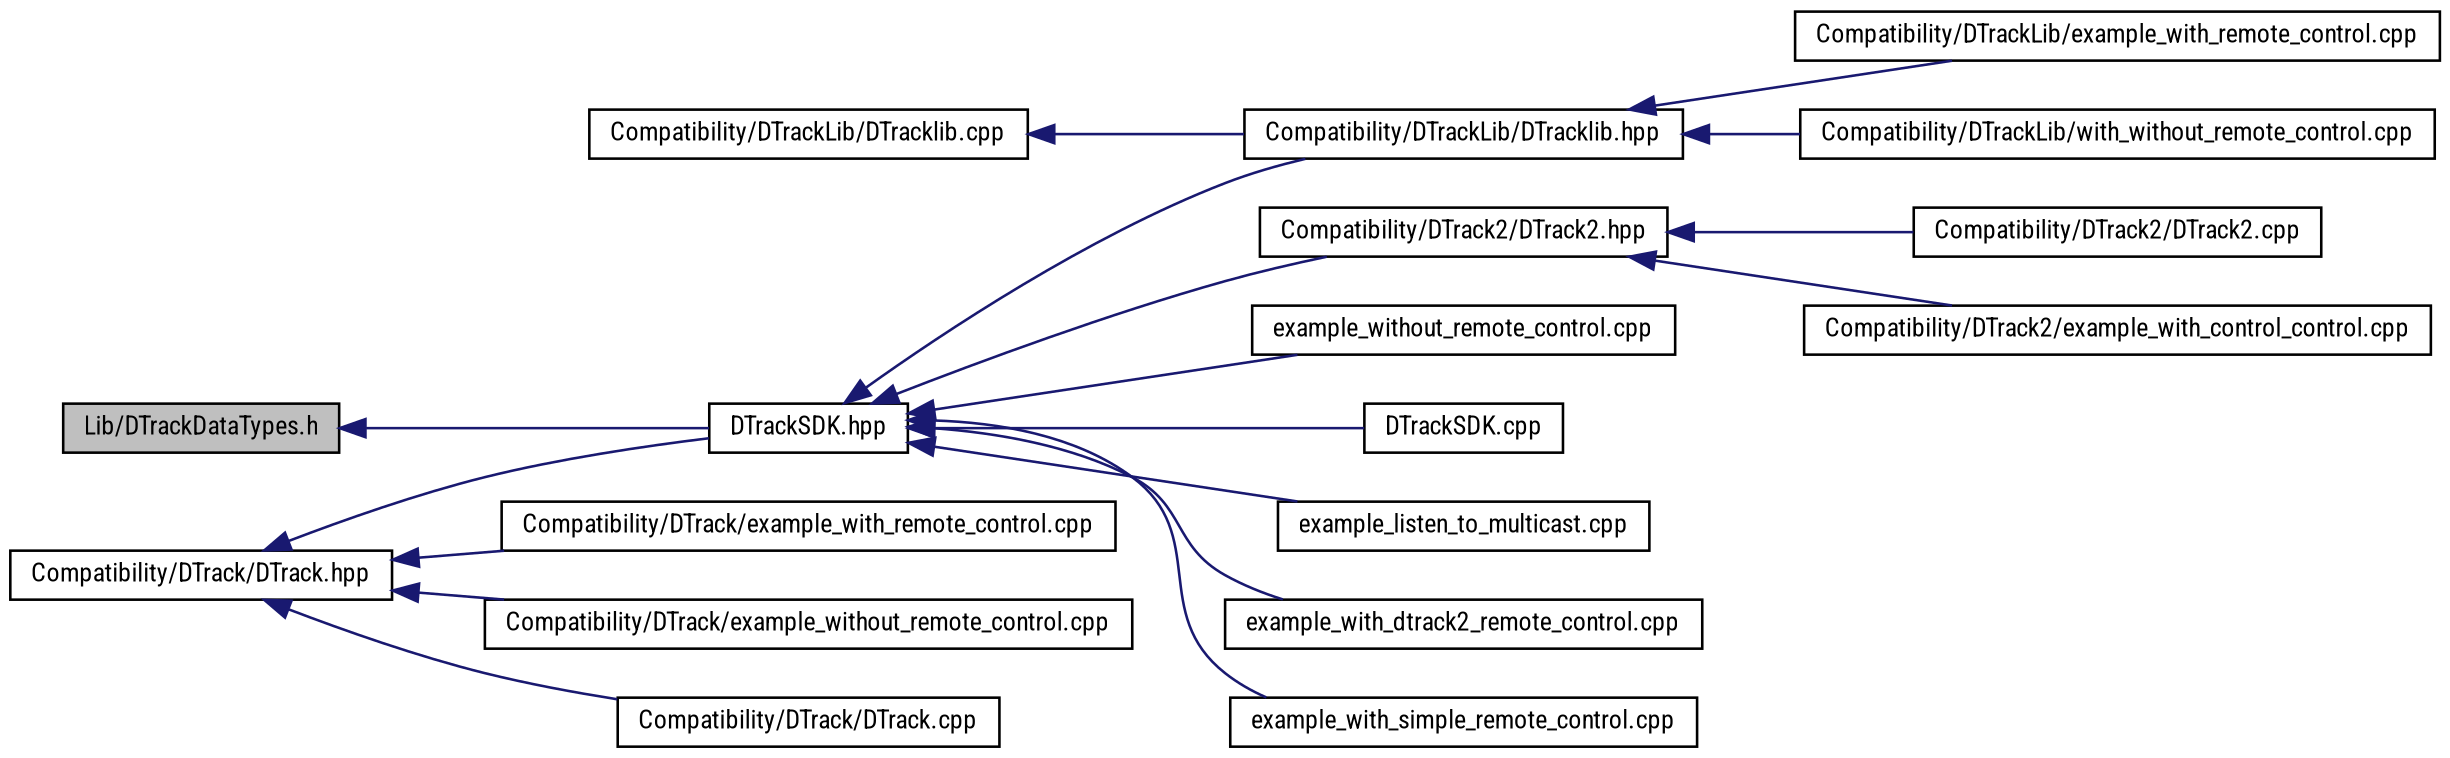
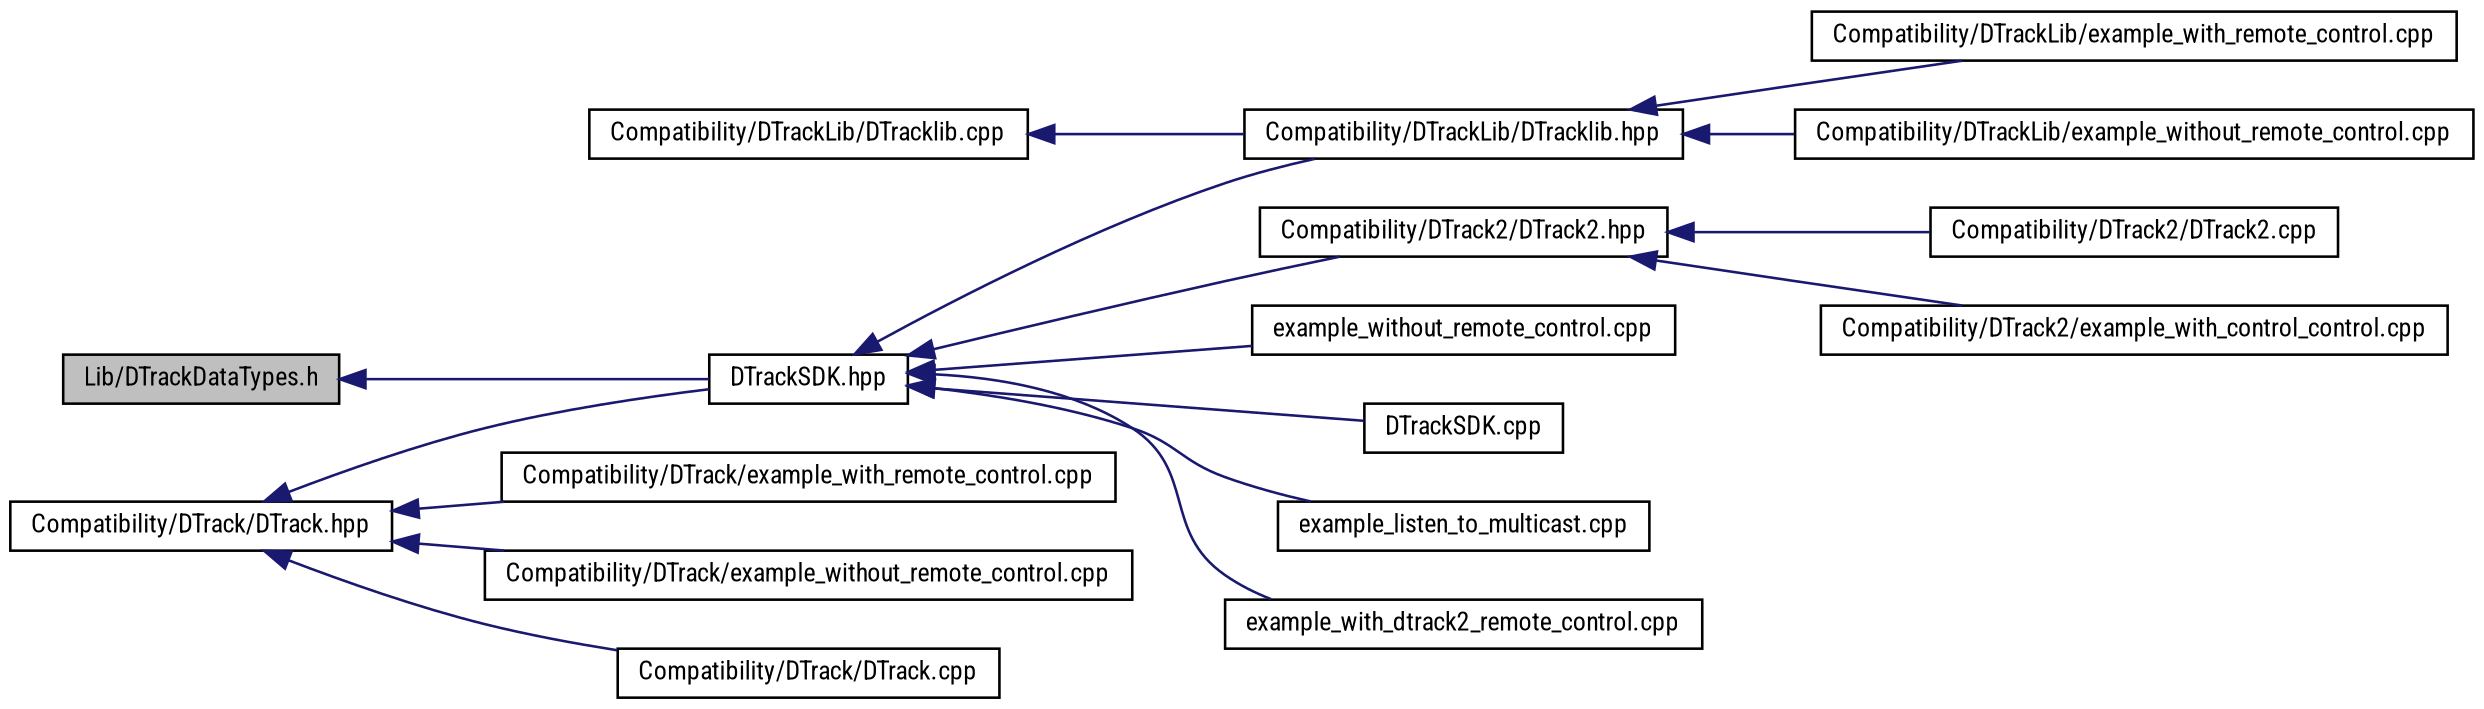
node "Compatibility/DTrackLib/with_without_remote_control.cpp": label "Compatibility/DTrackLib/with_without_remote_control.cpp" -> "Compatibility/DTrackLib/example_without_remote_control.cpp"
node "example_with_simple_remote_control.cpp": removed
